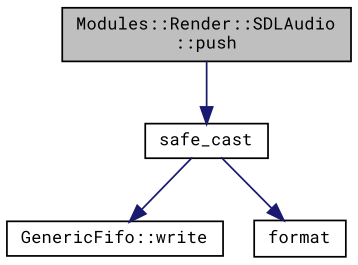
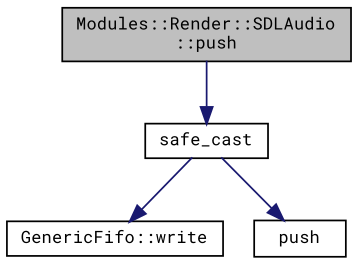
node "format": label "format" -> "push"
